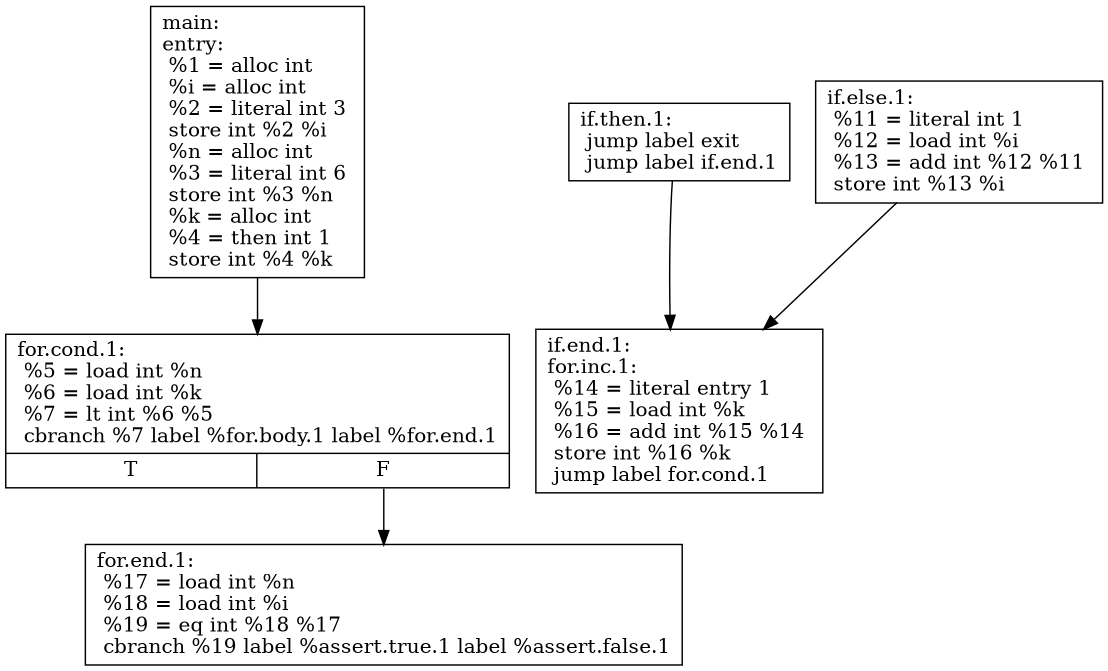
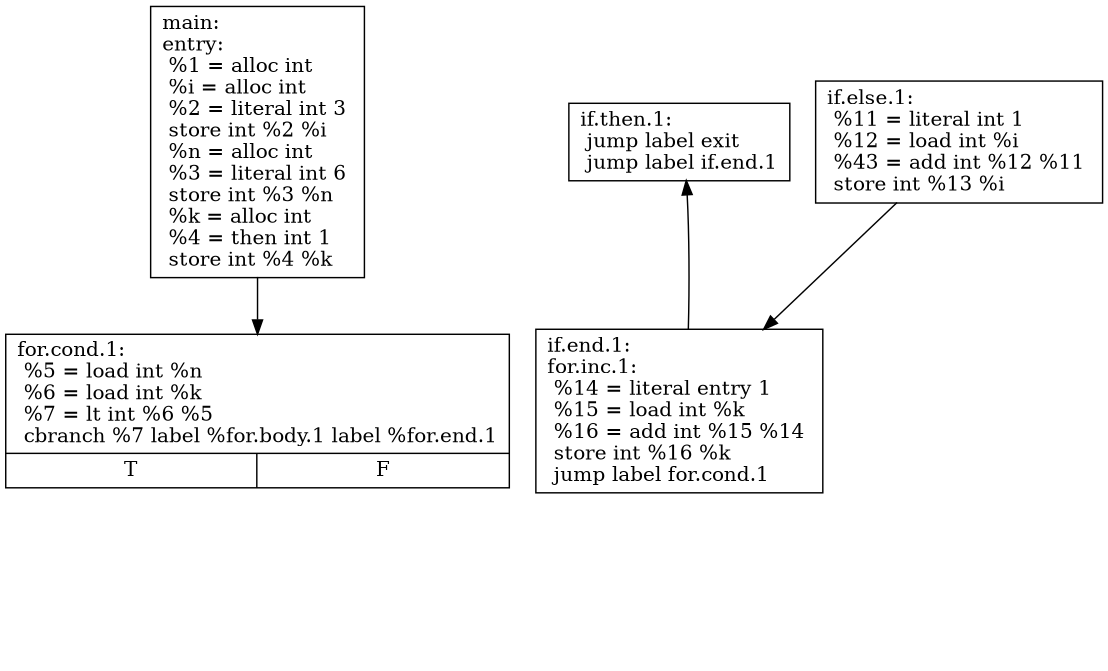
node "if.else.1:": text "%13 = add int %12 %11" -> "%43 = add int %12 %11"
edge "if.then.1:" -> "if.end.1:": reversed
node "for.end.1:": removed
